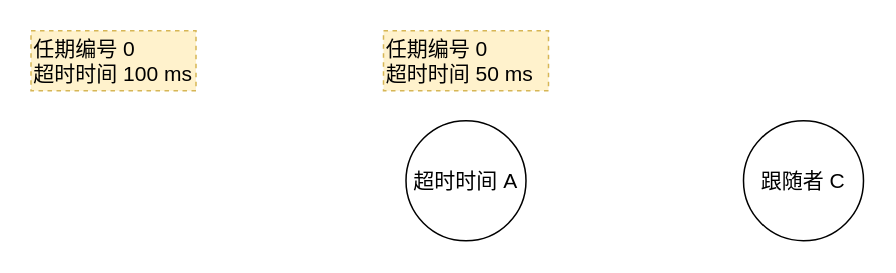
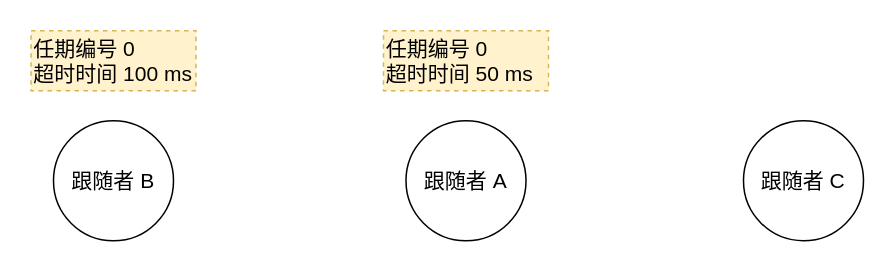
node "跟随者 B": added
node "超时时间 A": label "超时时间 A" -> "跟随者 A"
